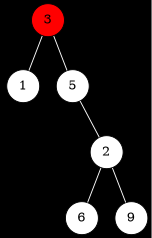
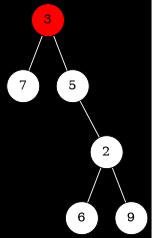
node "1": label "1" -> "7"
